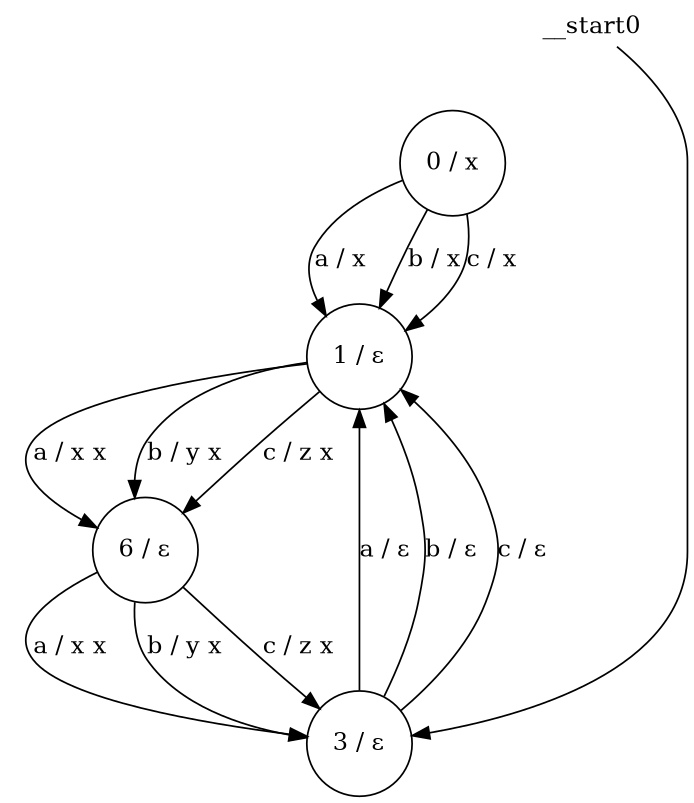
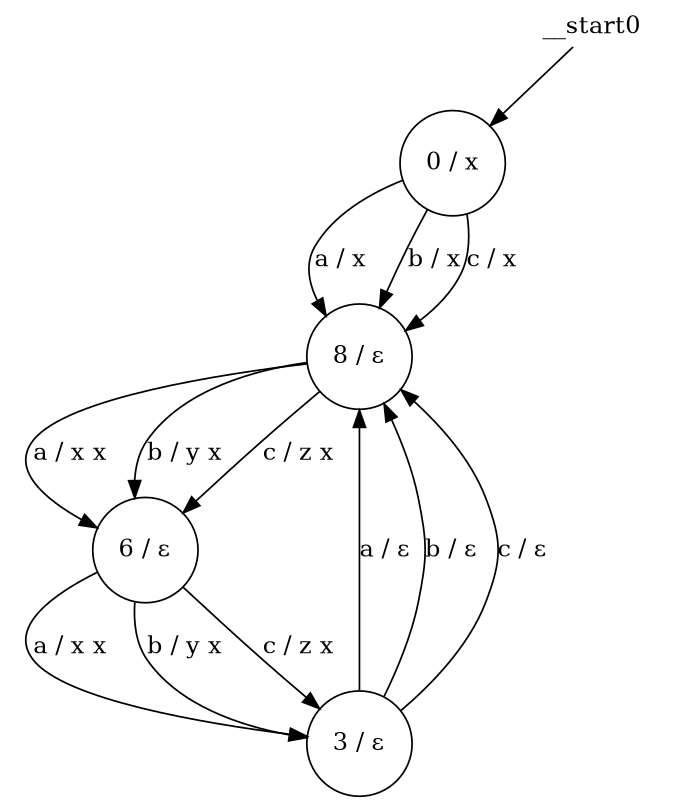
node "1 / ε": label "1 / ε" -> "8 / ε"
edge "__start0" -> "3 / ε": now "__start0" -> "0 / x"
